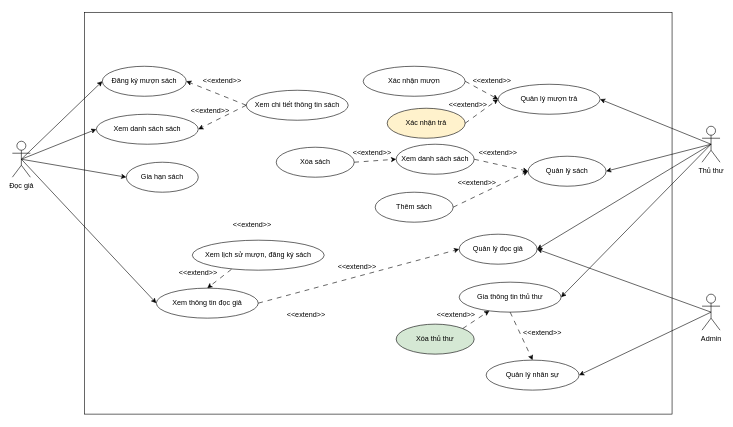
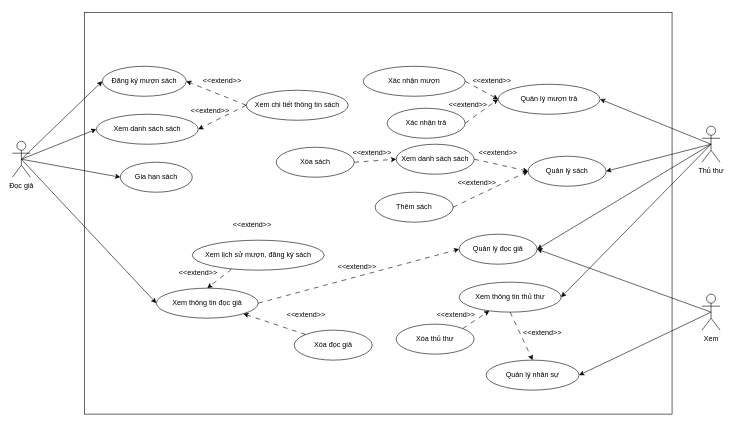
node "Xác nhận trả": fillcolor #fff2cc -> #ffffff
node "Gia hạn sách": moved (162, 177) -> (156, 177)
node "Gia thông tin thủ thư": label "Gia thông tin thủ thư" -> "Xem thông tin thủ thư"
edge "Xóa đọc giả" -> "Xem thông tin đọc giả": added
node "Xóa thủ thư": fillcolor #d5e8d4 -> #ffffff
node "Admin": label "Admin" -> "Xem"
node "Xóa đọc giả": added
